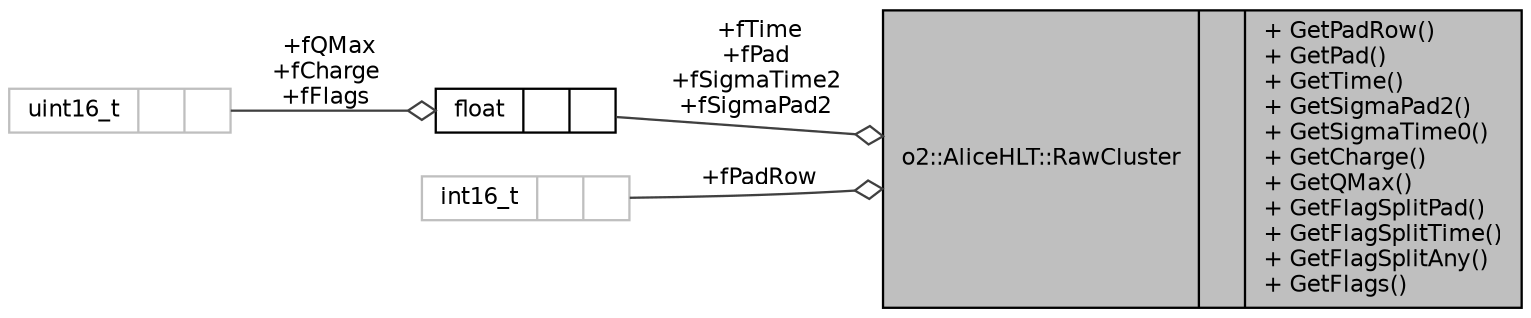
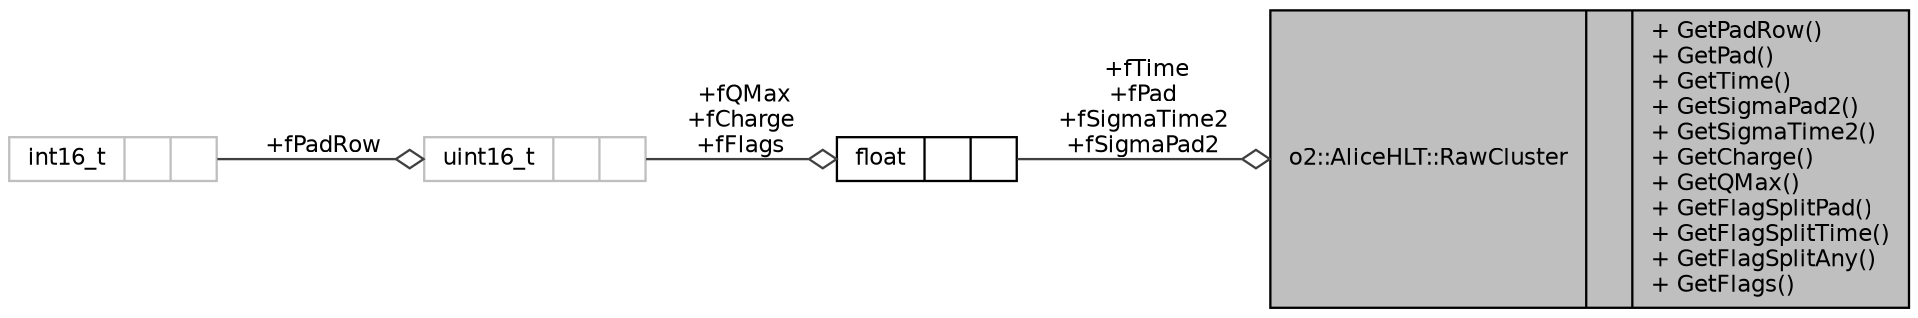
node "o2::AliceHLT::RawCluster": text "+ GetSigmaTime0()" -> "+ GetSigmaTime2()"
edge "int16_t" -> "o2::AliceHLT::RawCluster": now "int16_t" -> "uint16_t"
